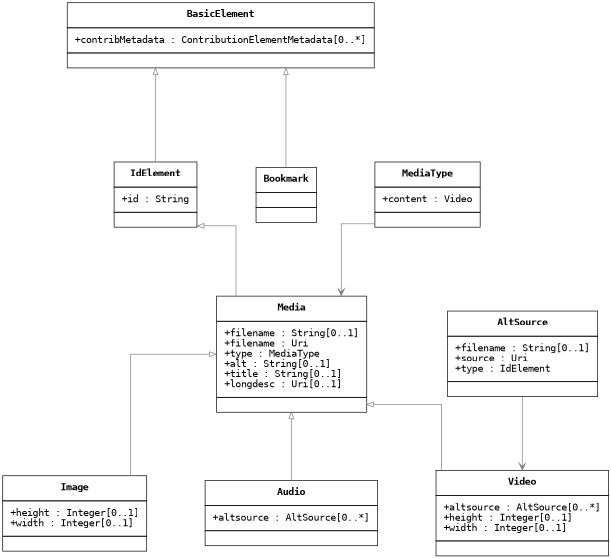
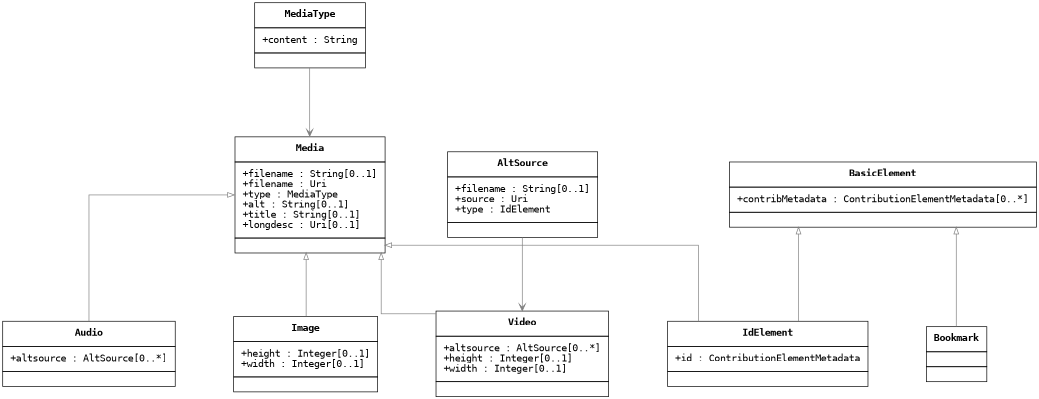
node "IdElement": text "+id : String" -> "+id : ContributionElementMetadata"
node "MediaType": text "+content : Video" -> "+content : String"
edge "Media" -> "IdElement": reversed
